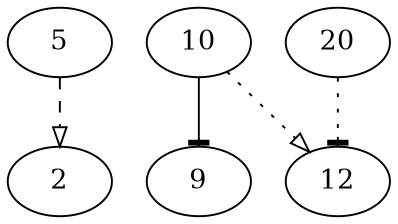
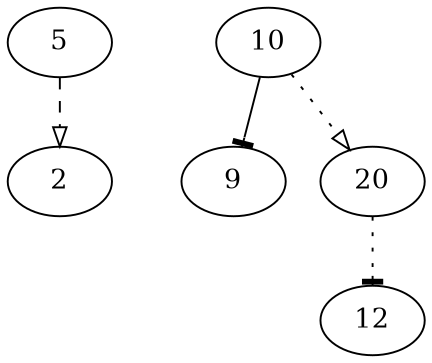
edge "10" -> "12": now "10" -> "20"
